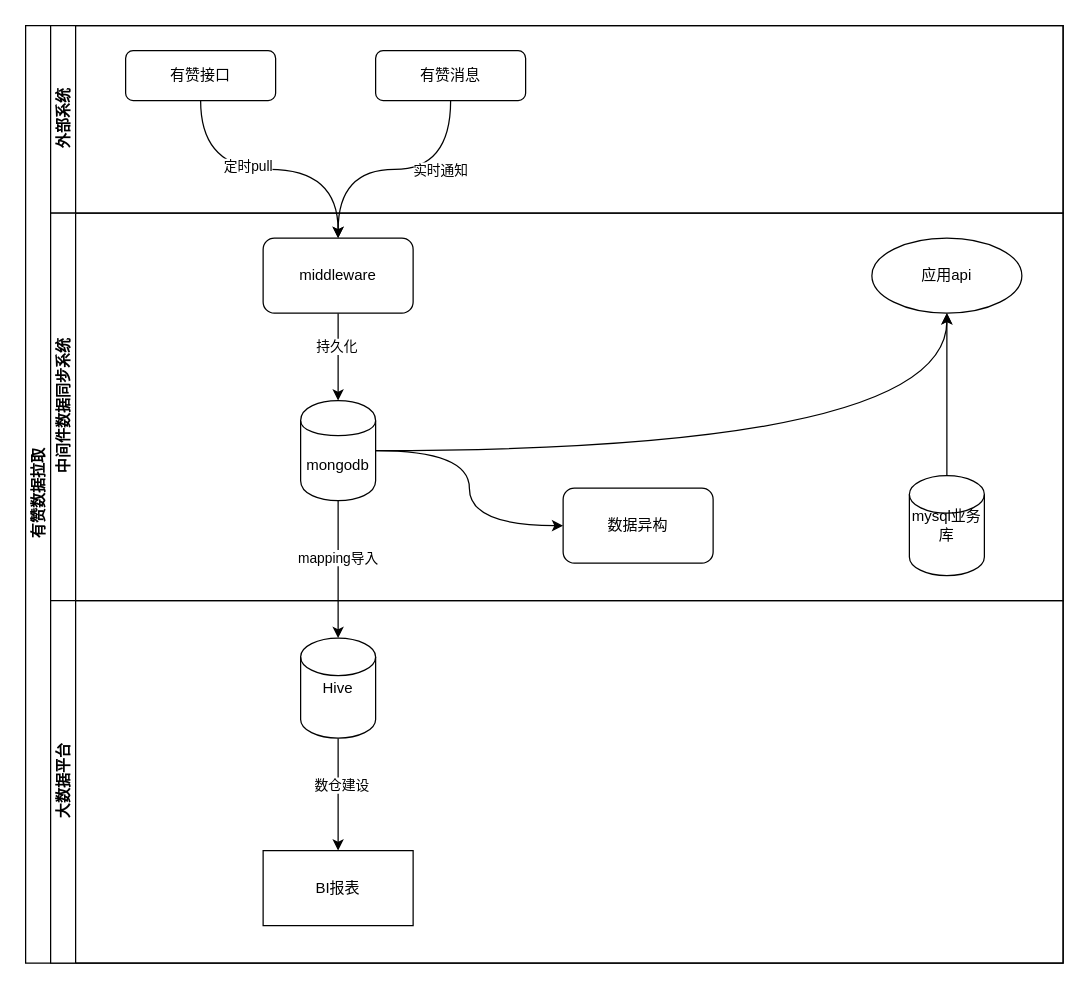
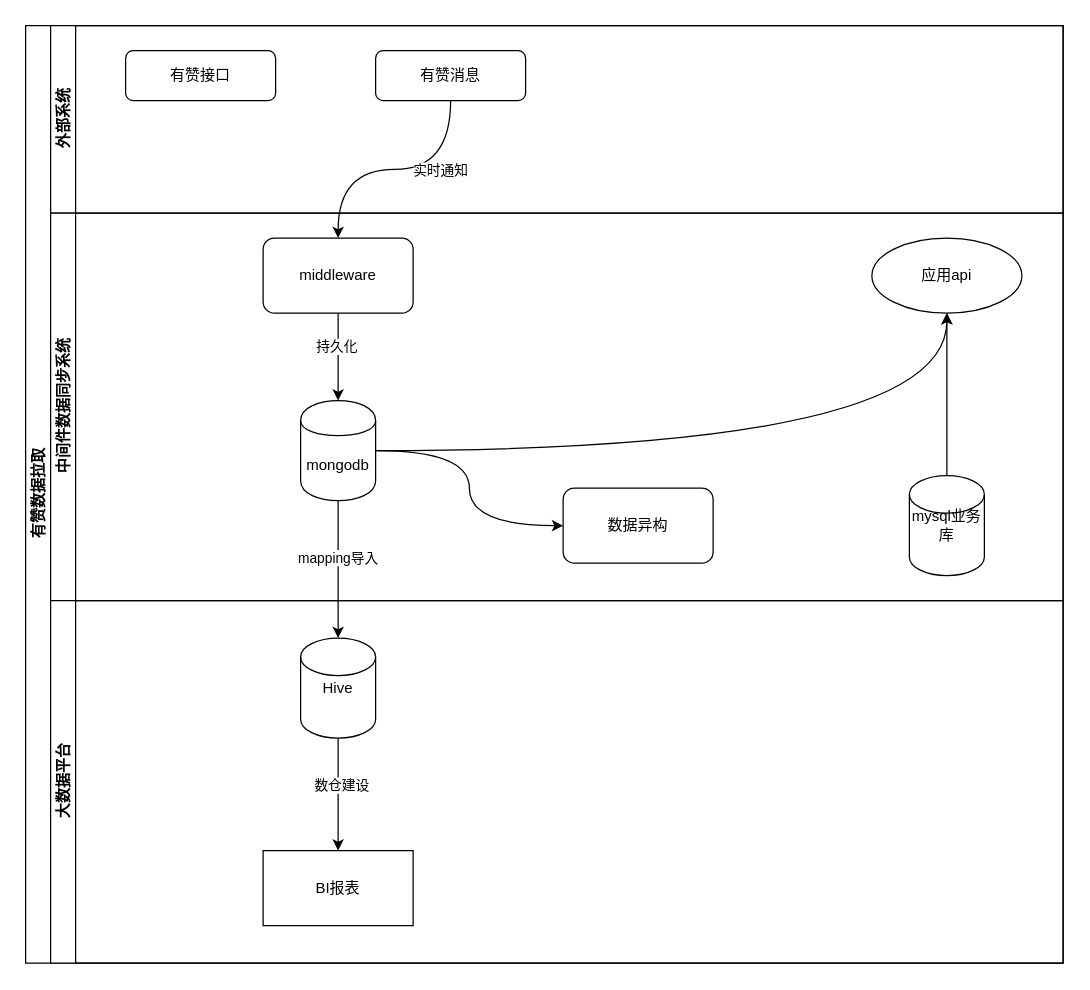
edge "有赞接口" -> "middleware": removed, label "定时pull"
